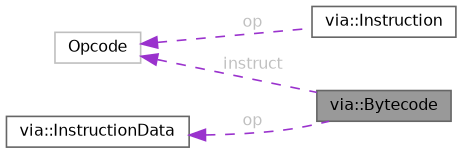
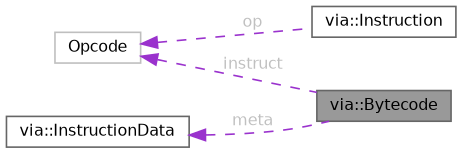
edge "via::Bytecode" -> "via::InstructionData": label " op" -> " meta"
